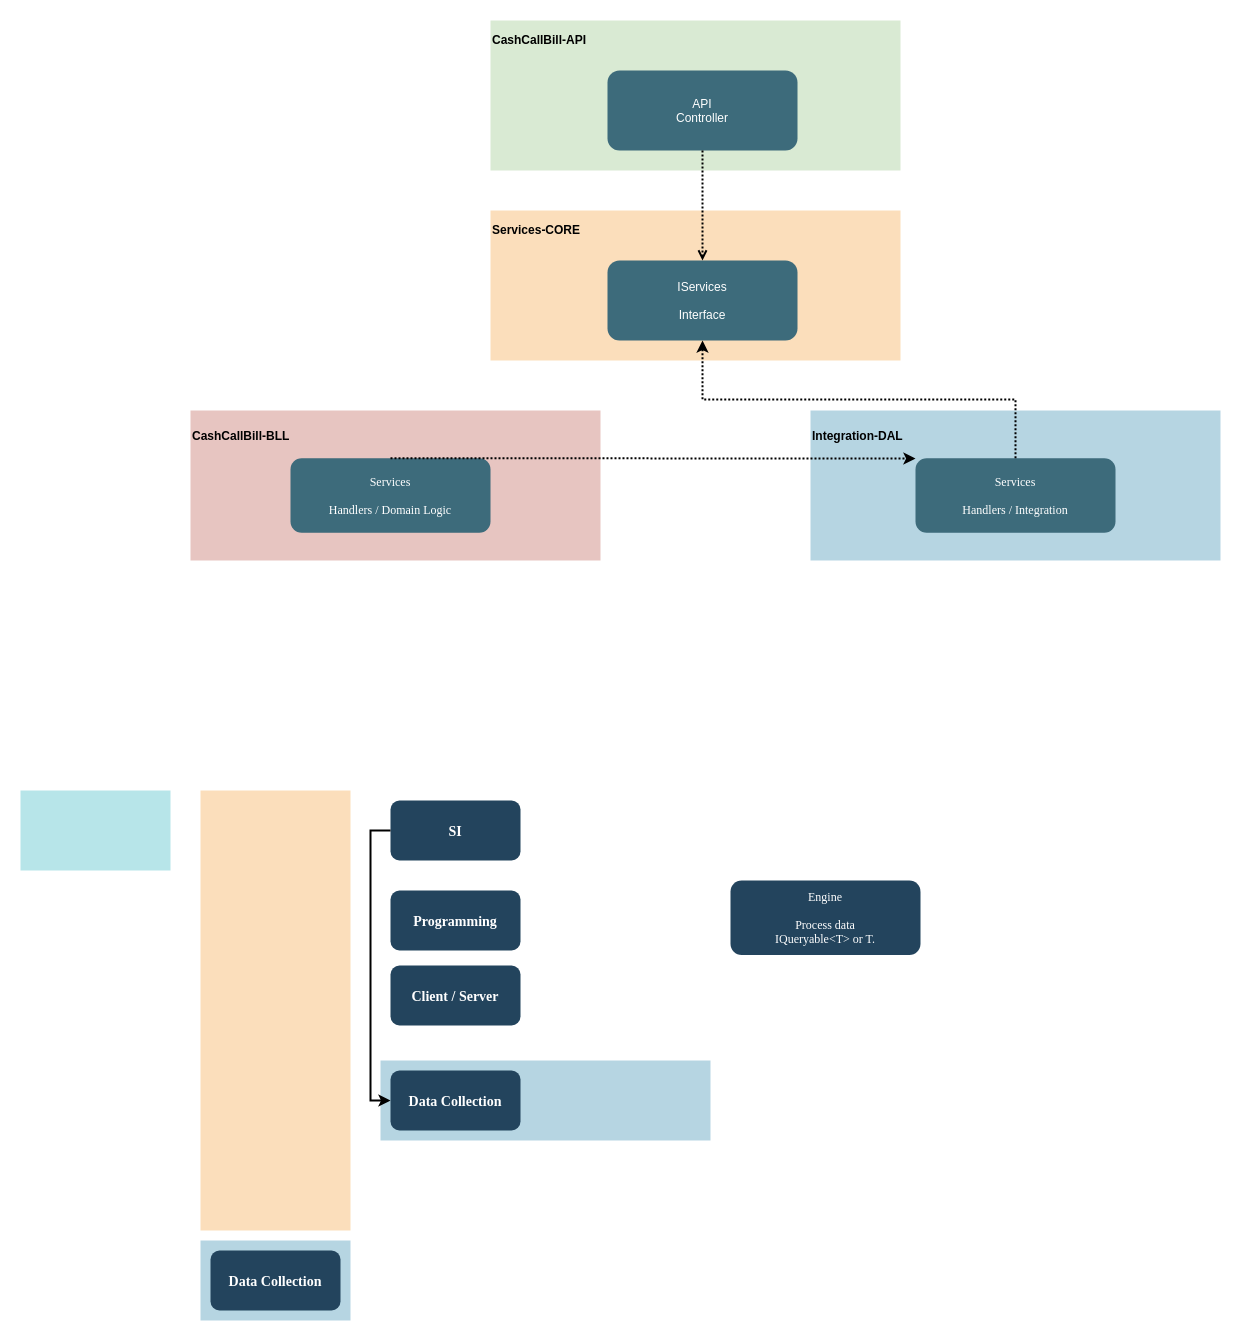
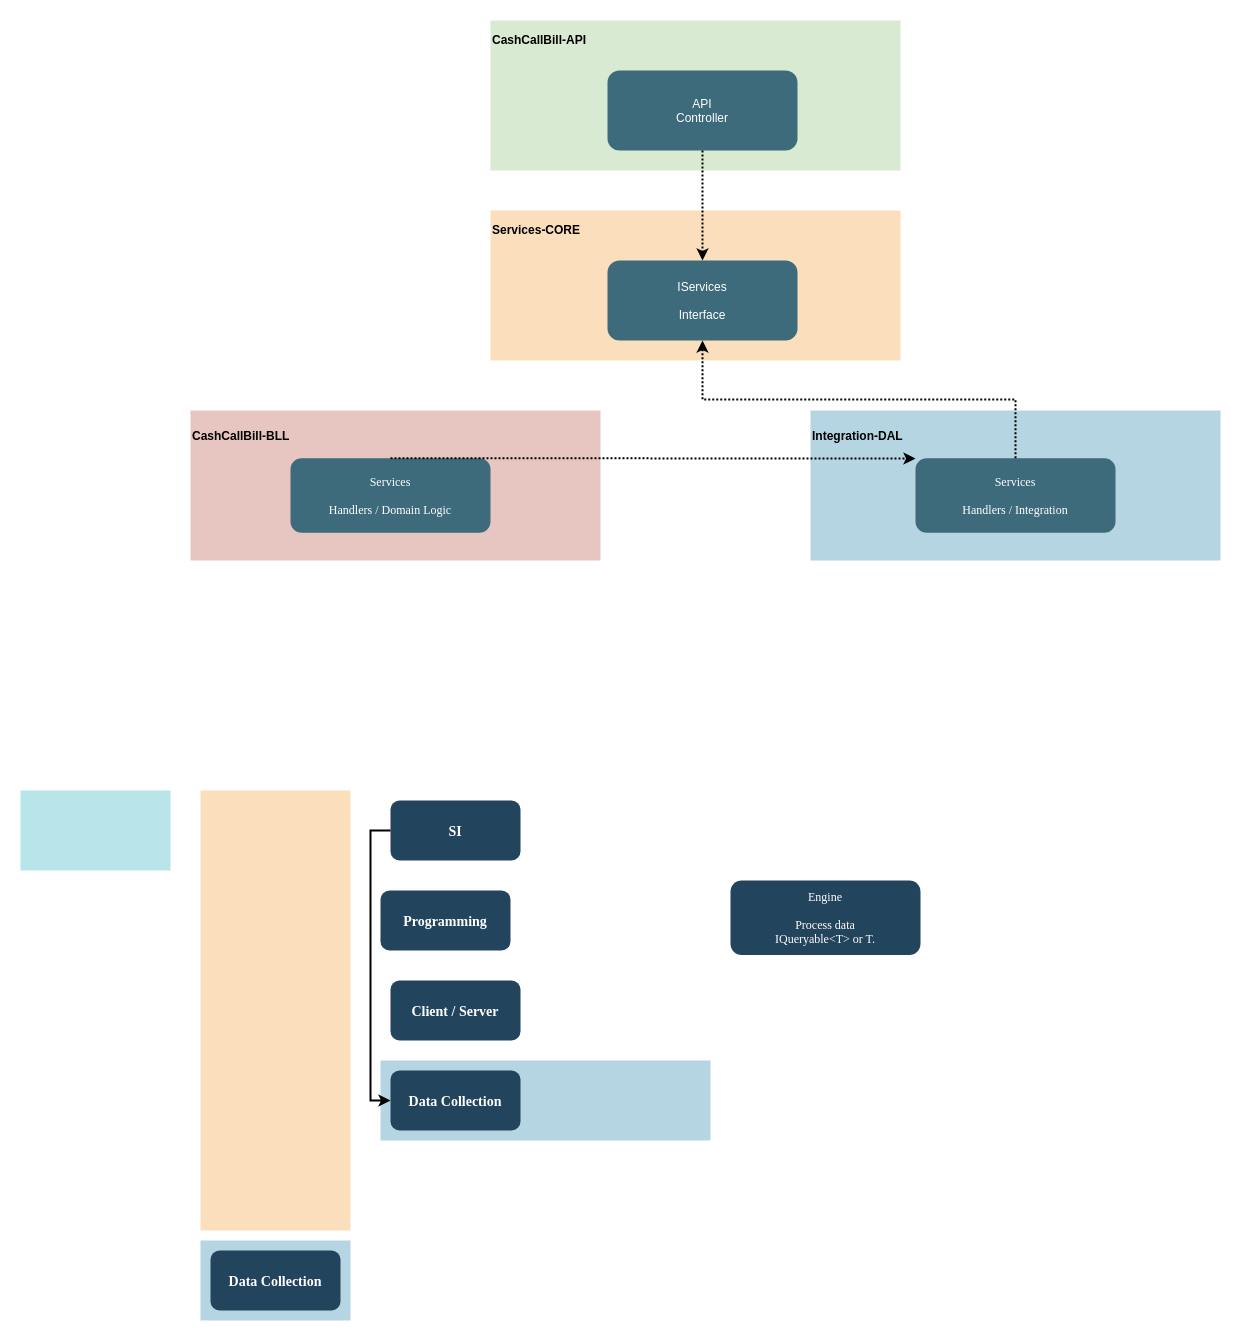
edge "API Controller" -> "IServices Interface": arrowhead open -> classic
node "Programming": moved (456, 921) -> (446, 921)
node "Client / Server": moved (456, 996) -> (456, 1011)
